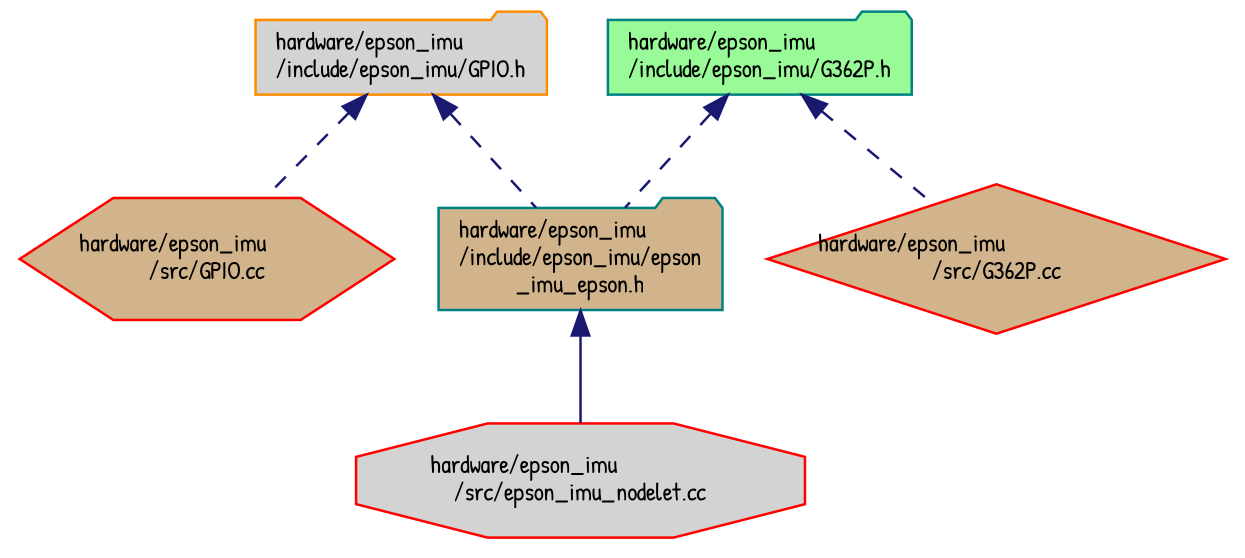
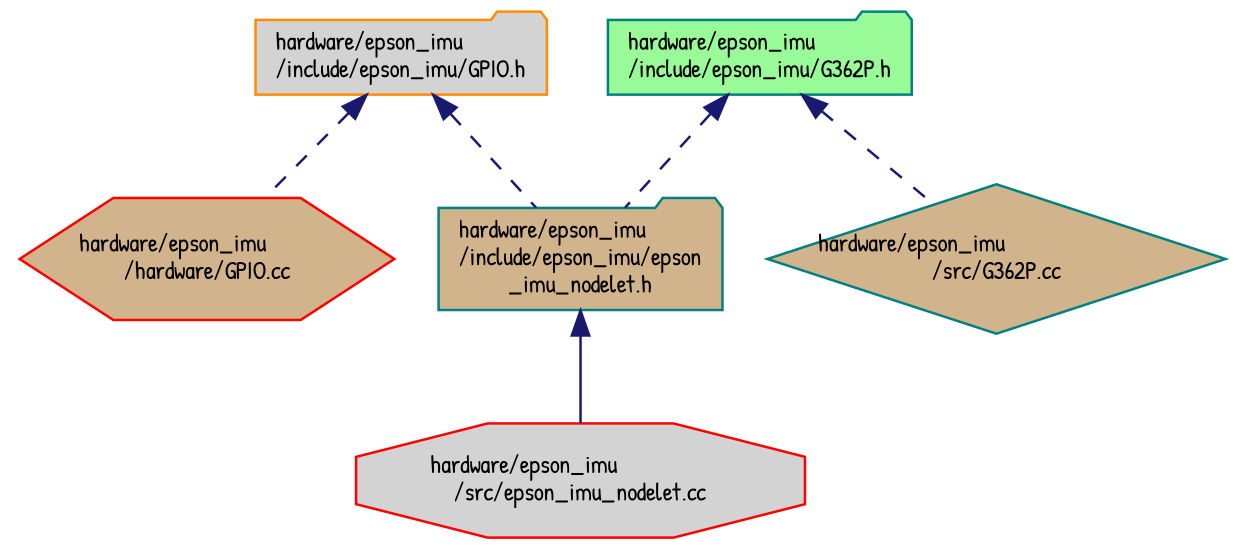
node "hardware/epson_imu /src/GPIO.cc": label "hardware/epson_imu /src/GPIO.cc" -> "hardware/epson_imu /hardware/GPIO.cc"
node "hardware/epson_imu /include/epson_imu/epson _imu_epson.h": label "hardware/epson_imu /include/epson_imu/epson _imu_epson.h" -> "hardware/epson_imu /include/epson_imu/epson _imu_nodelet.h"
node "hardware/epson_imu /src/G362P.cc": color red -> teal
